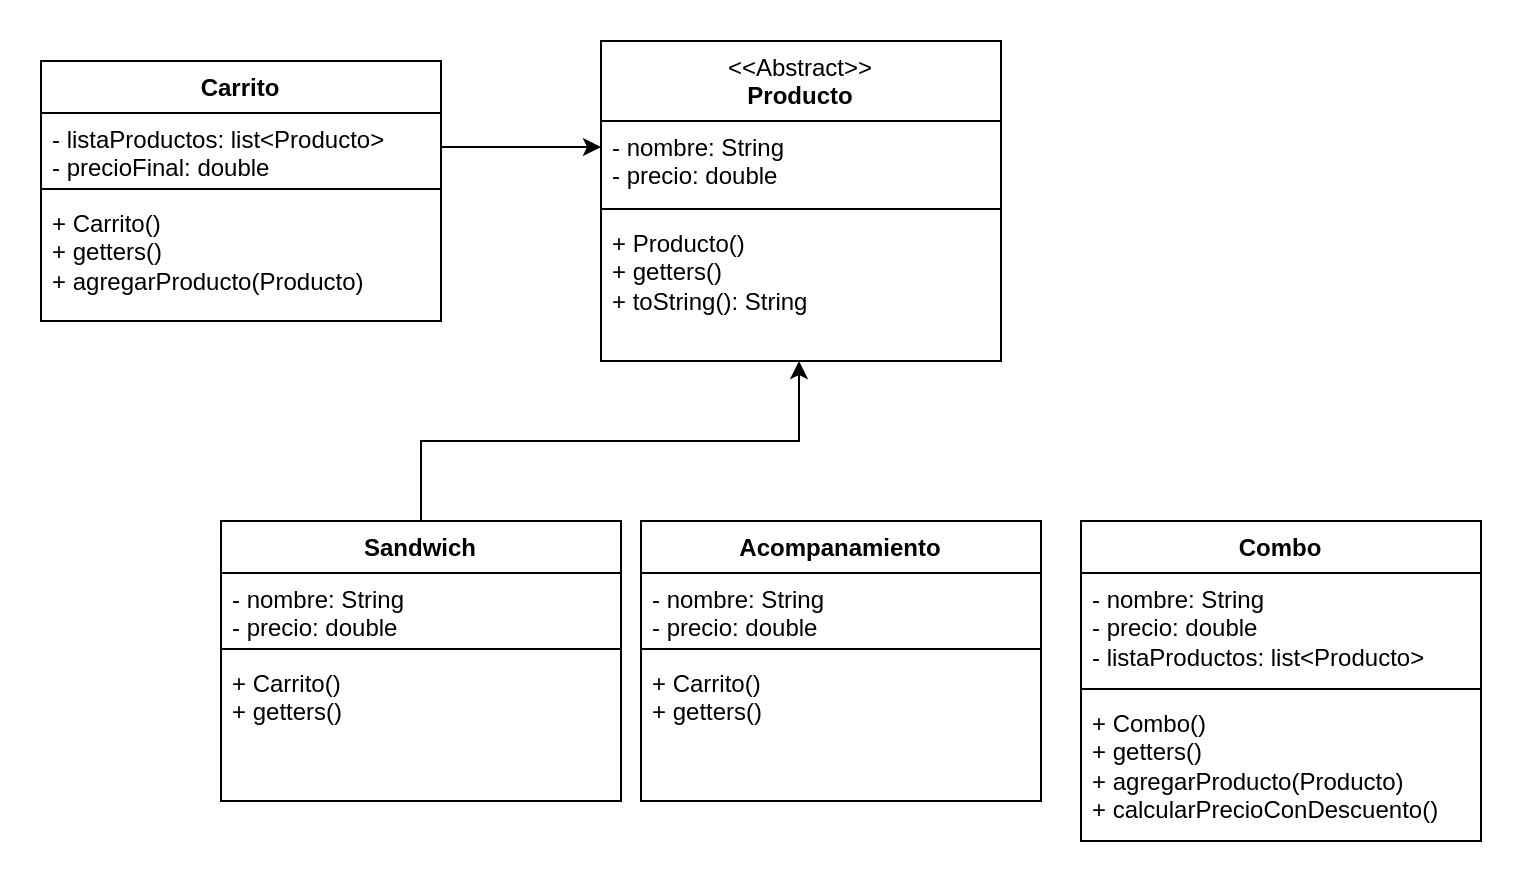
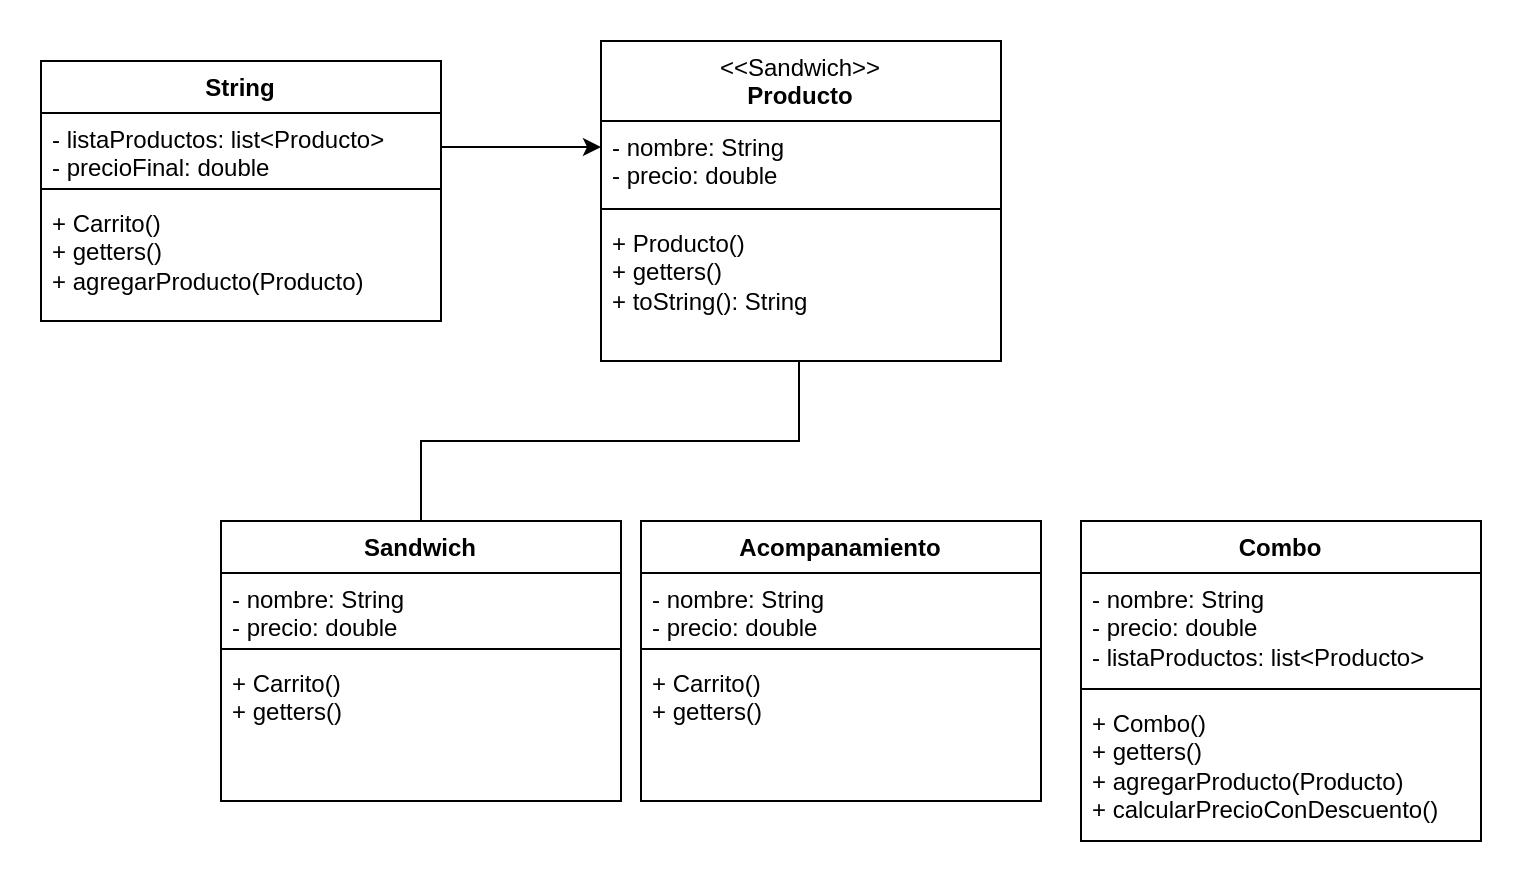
node "<<Abstract>> Producto": label "<<Abstract>> Producto" -> "<<Sandwich>> Producto"
node "Carrito": label "Carrito" -> "String"
edge "Sandwich" -> "+ Producto() + getters() + toString(): String": arrowhead classic -> none
